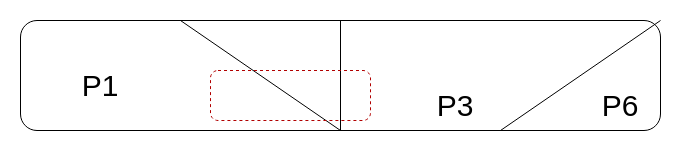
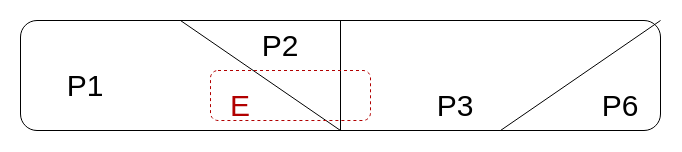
node "P2": added
node "P1": moved (101, 86) -> (86, 86)
node "E": added
